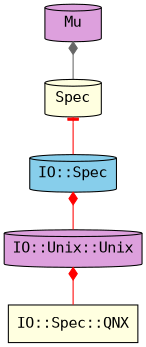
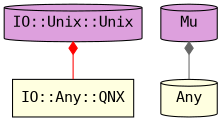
node "Spec": label "Spec" -> "Any"
node "IO::Spec": removed
node "IO::Spec::QNX": label "IO::Spec::QNX" -> "IO::Any::QNX"
